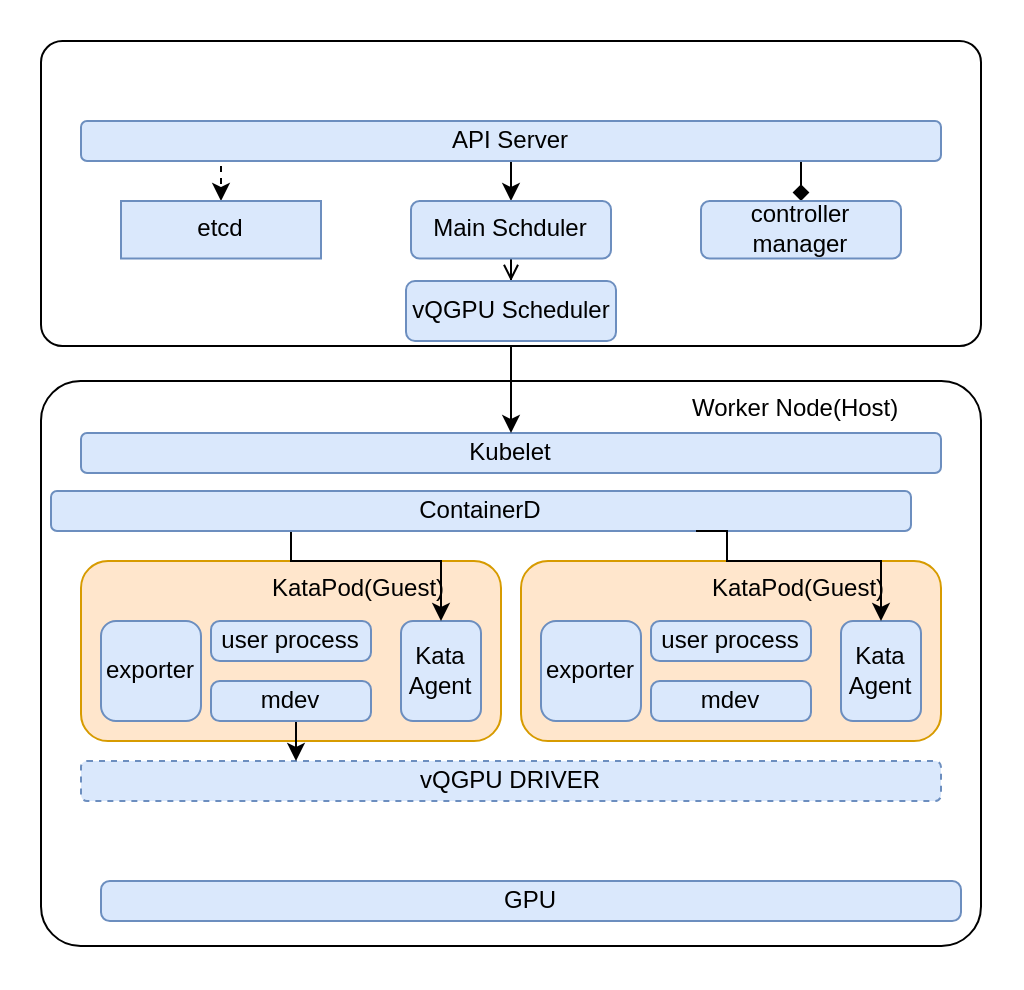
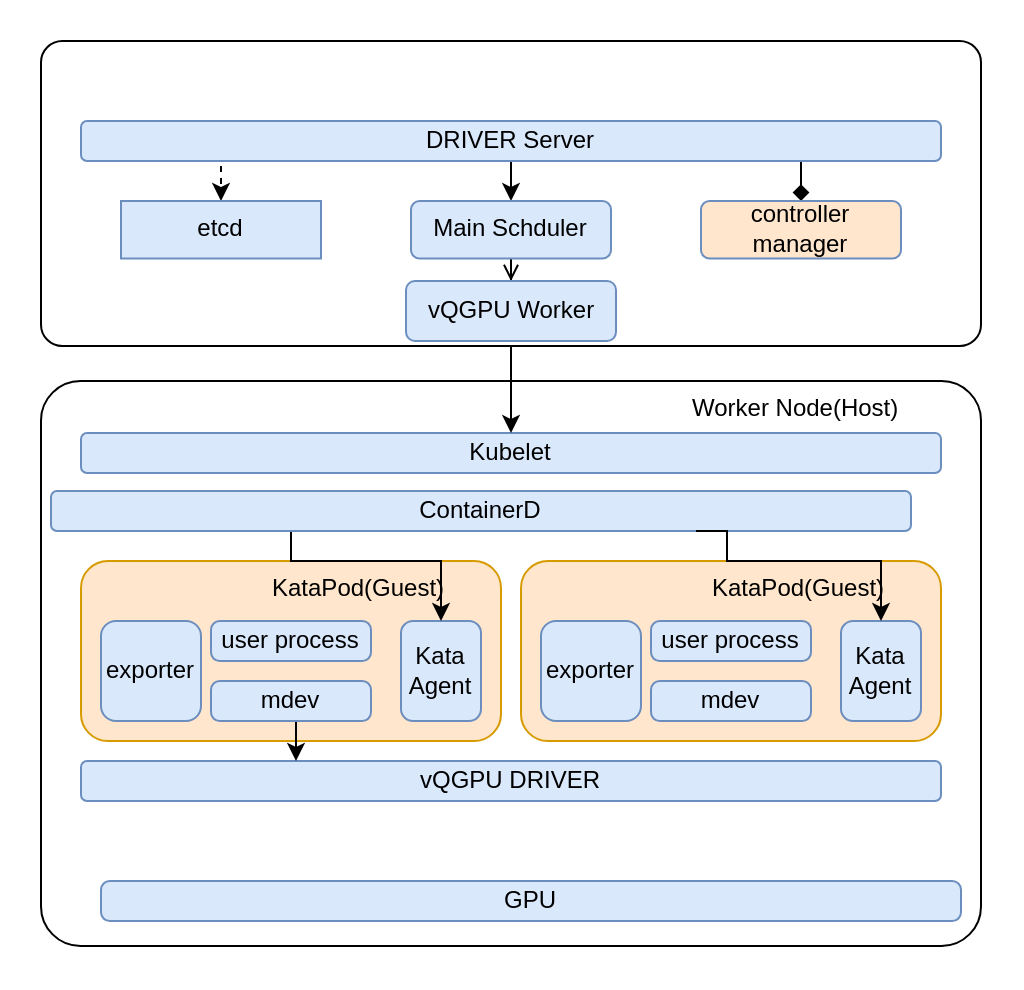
node "API Server": label "API Server" -> "DRIVER Server"
node "controller manager": fillcolor #dae8fc -> #ffe6cc
node "vQGPU Scheduler": label "vQGPU Scheduler" -> "vQGPU Worker"
node "vQGPU DRIVER": style dashed -> solid
